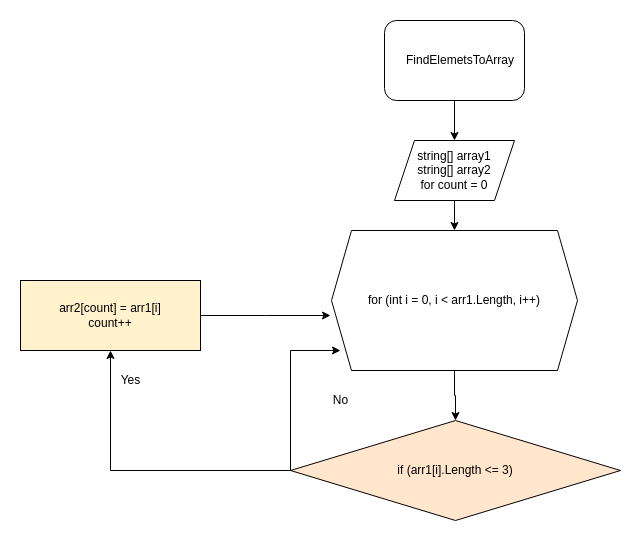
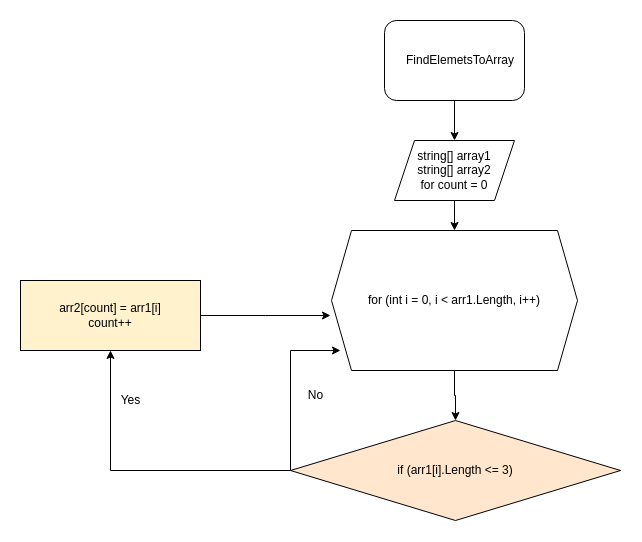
node "Yes": moved (131, 381) -> (131, 401)
node "No": moved (341, 401) -> (316, 396)
